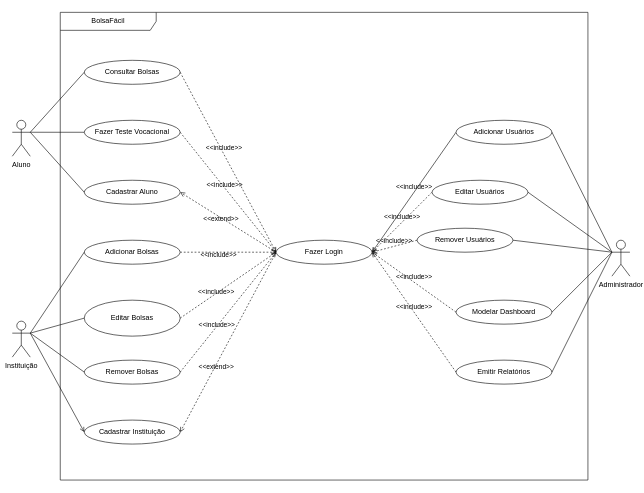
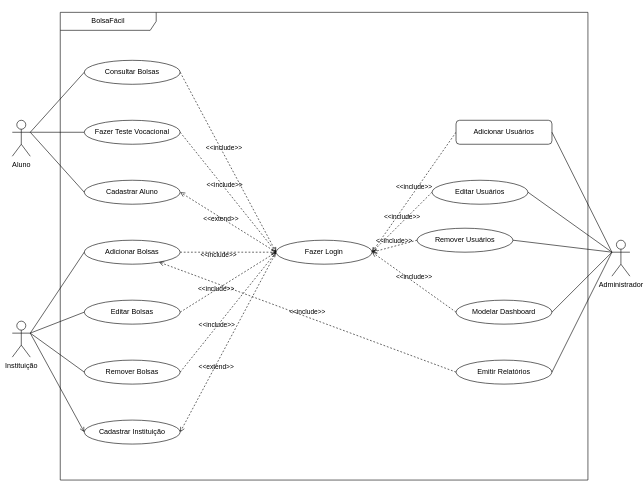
node "Adicionar Usuários": shape ellipse -> rounded rectangle
edge "Adicionar Usuários" -> "Fazer Login": style solid -> dashed
edge "Emitir Relatórios" -> "Fazer Login": now "Emitir Relatórios" -> "Adicionar Bolsas"
node "Editar Bolsas": size 96x36 -> 96x24
